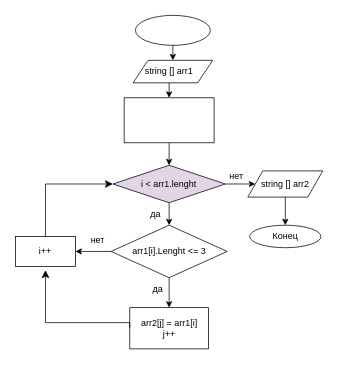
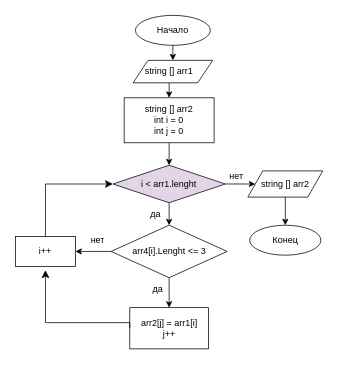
node "Начало": added
node "string [] arr2 int i = 0 int j = 0": added
node "Конец": size 71x23 -> 71x30
node "arr1[i].Lenght <= 3": label "arr1[i].Lenght <= 3" -> "arr4[i].Lenght <= 3"
